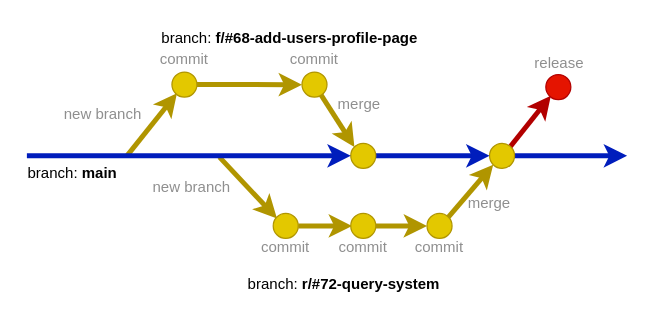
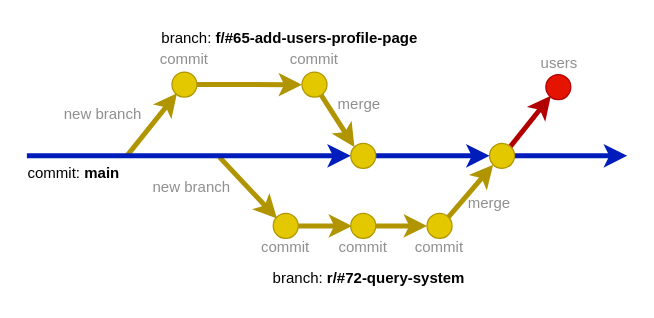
node "branch: f/#68-add-users-profile-page": label "branch: f/#68-add-users-profile-page" -> "branch: f/#65-add-users-profile-page"
node "release": label "release" -> "users"
node "branch: main": label "branch: main" -> "commit: main"
node "branch: r/#72-query-system": moved (354, 284) -> (379, 278)
